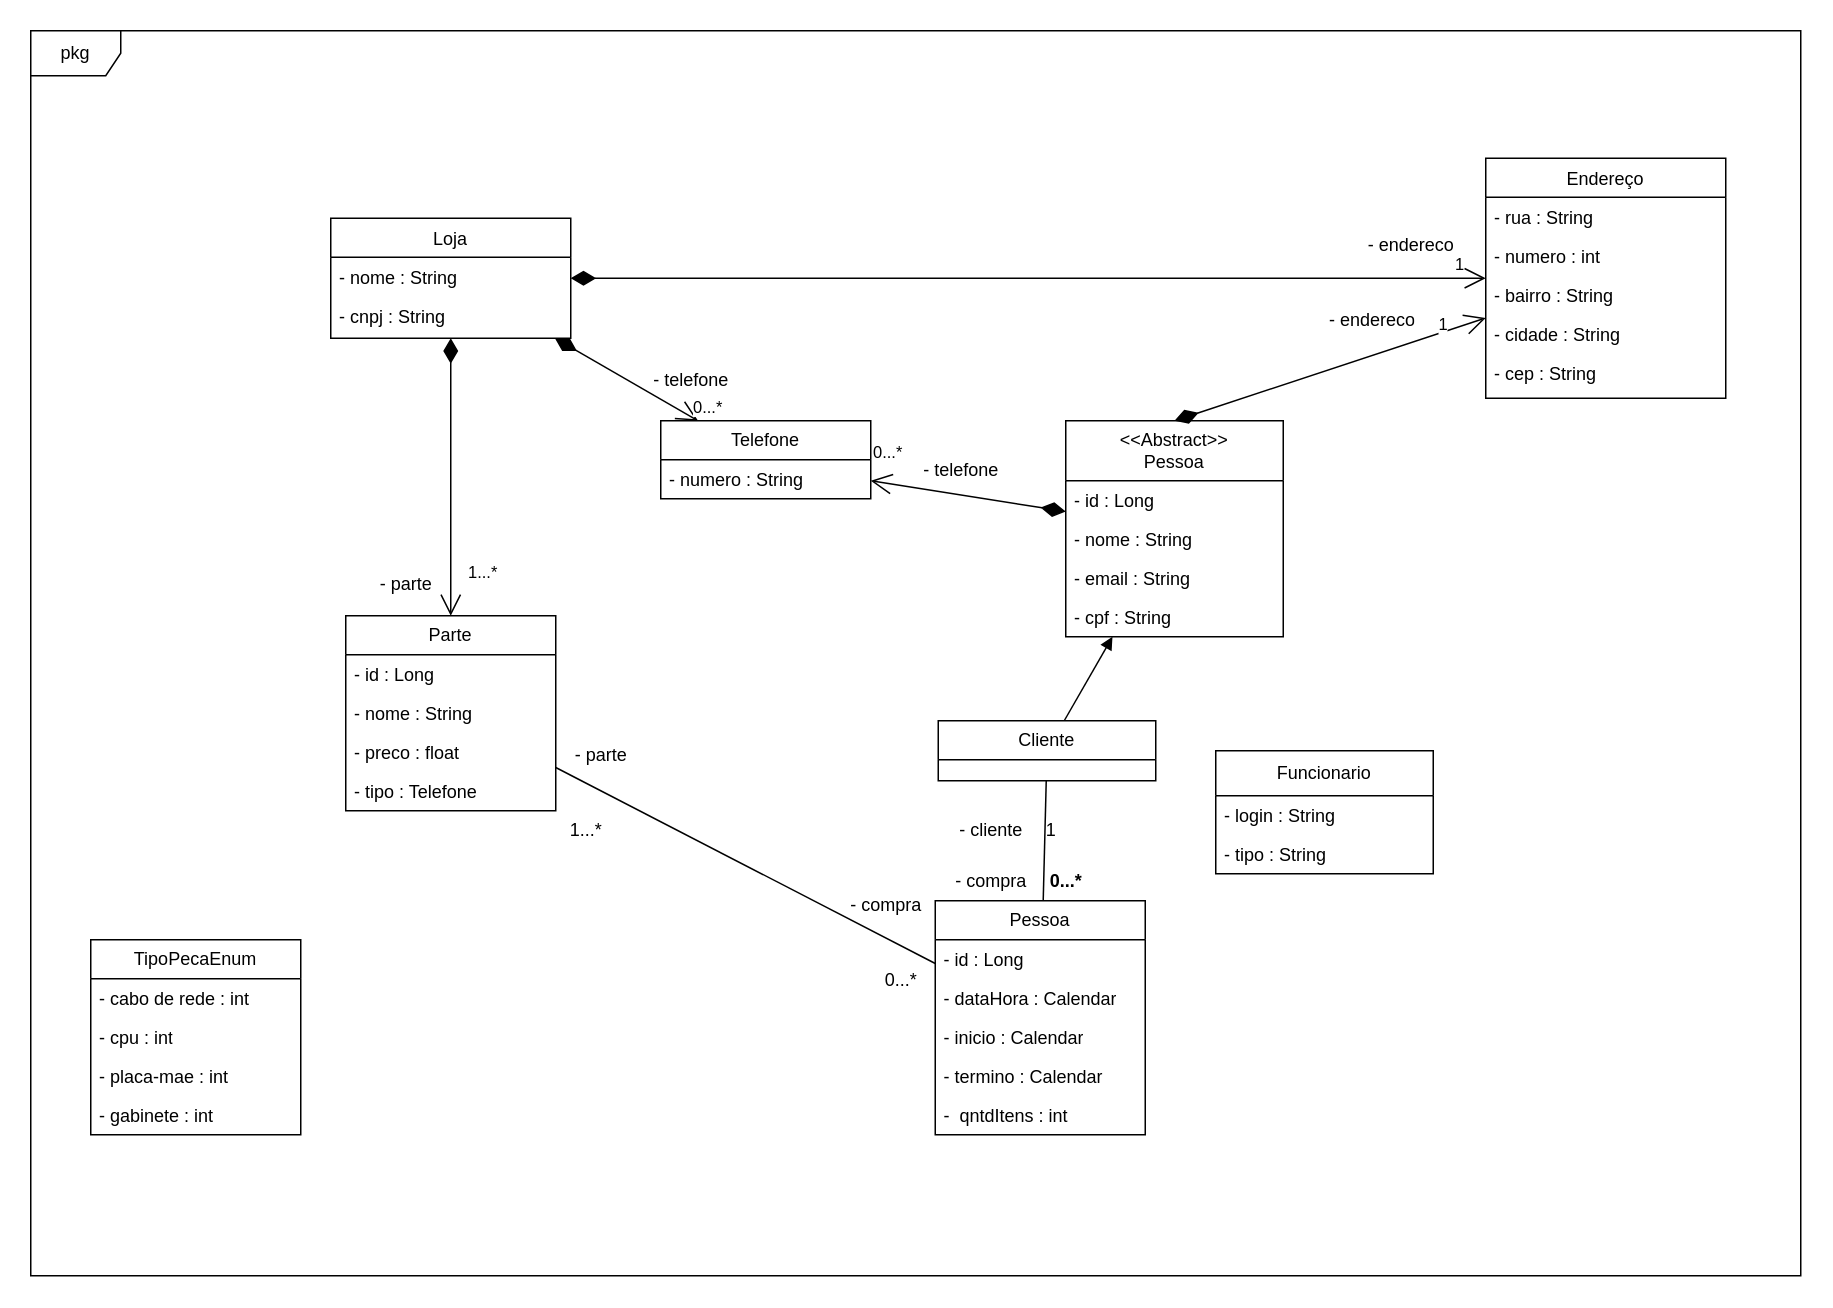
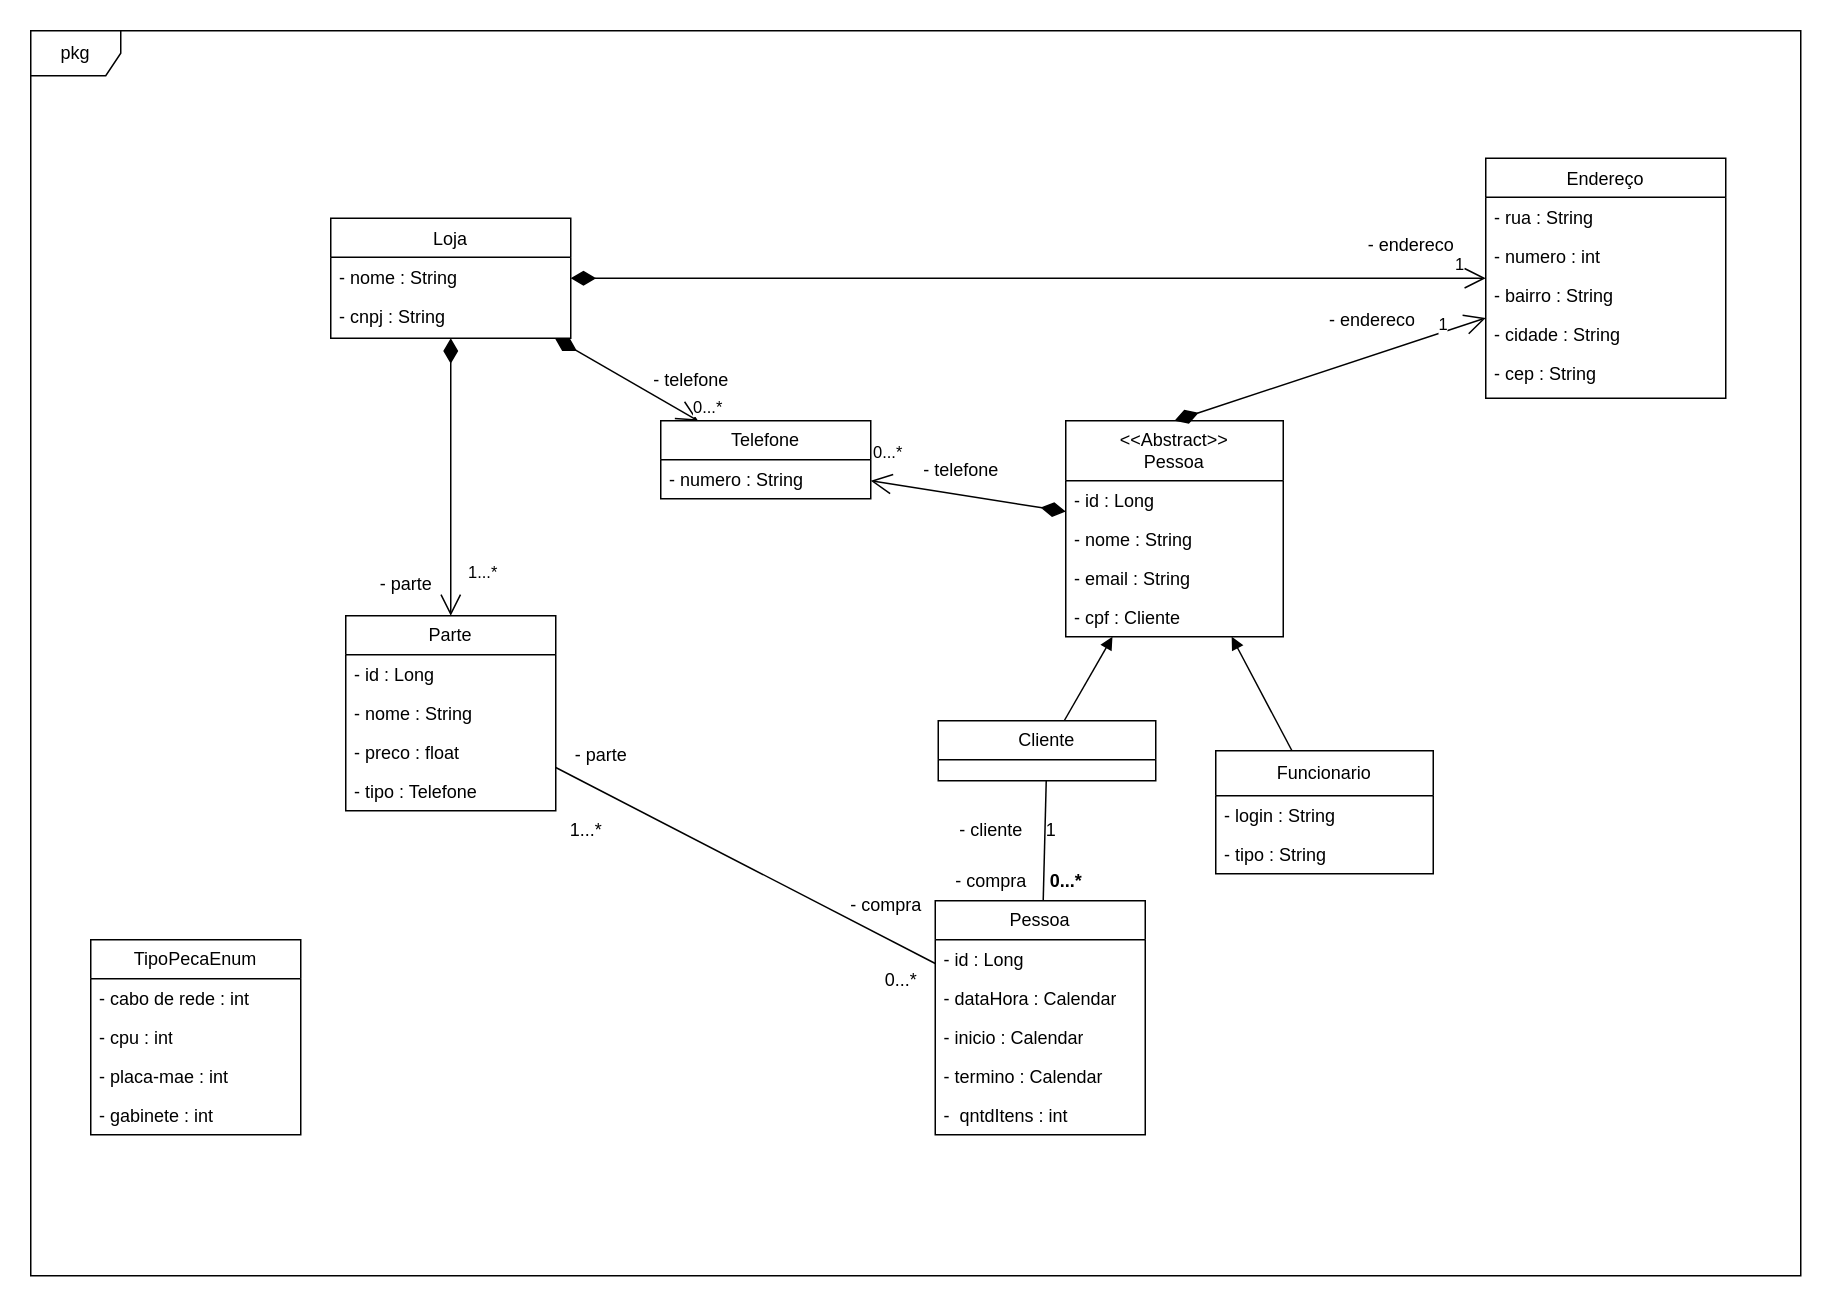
node "- cpf : String": label "- cpf : String" -> "- cpf : Cliente"
edge "Funcionario" -> "<<Abstract>> Pessoa": added
